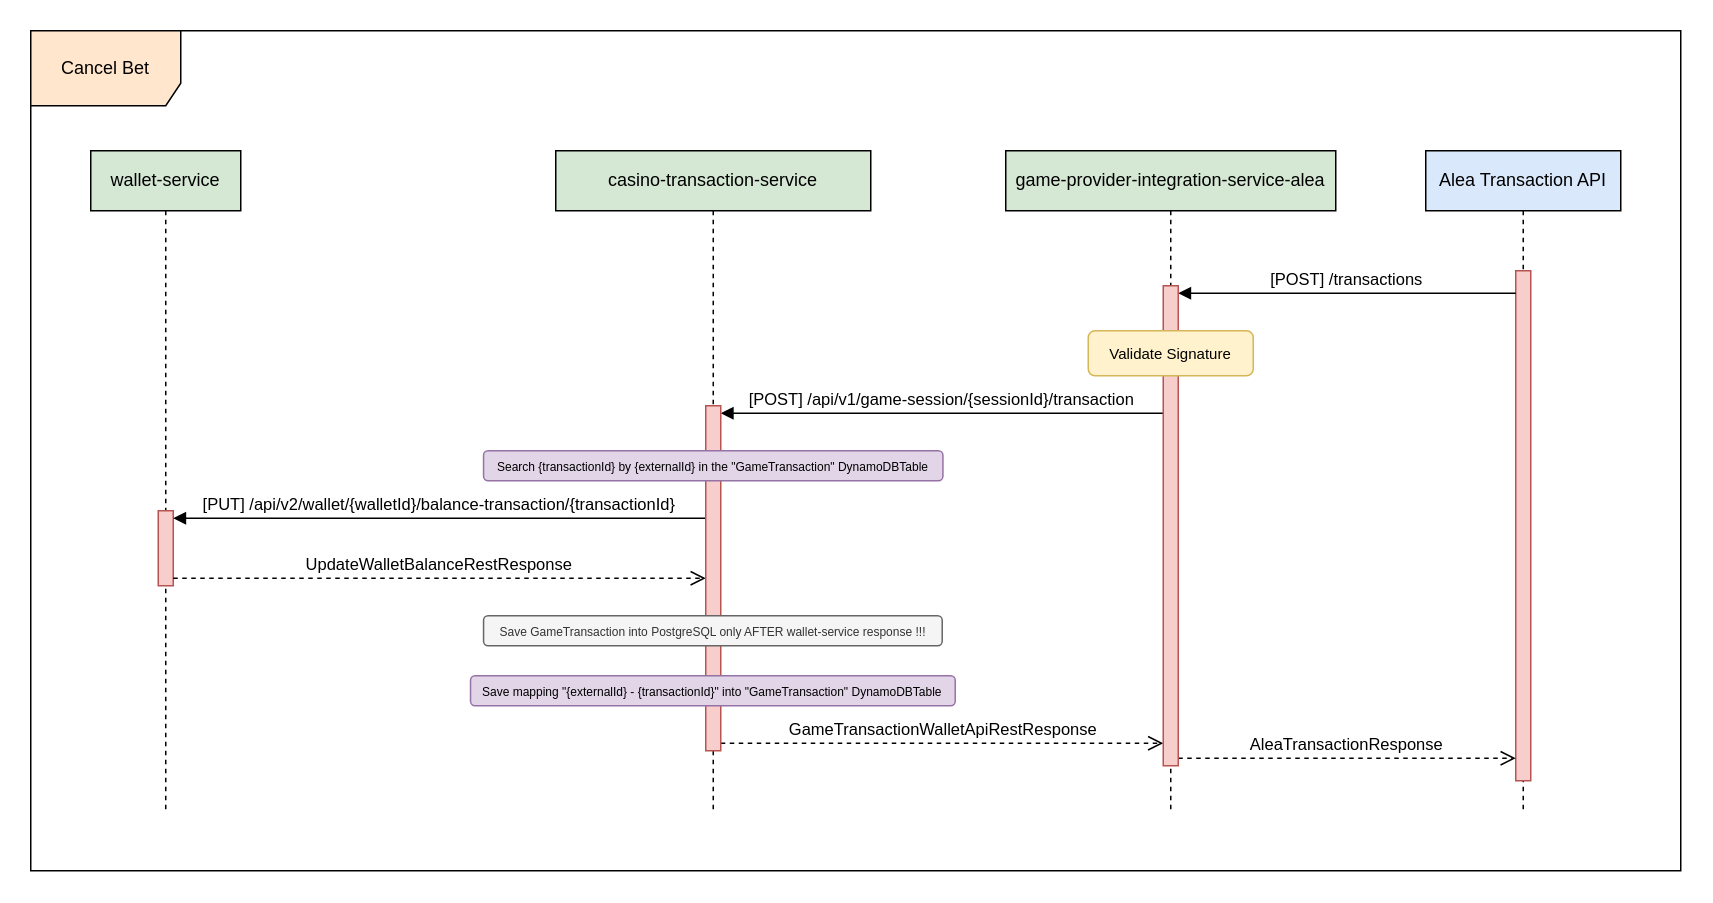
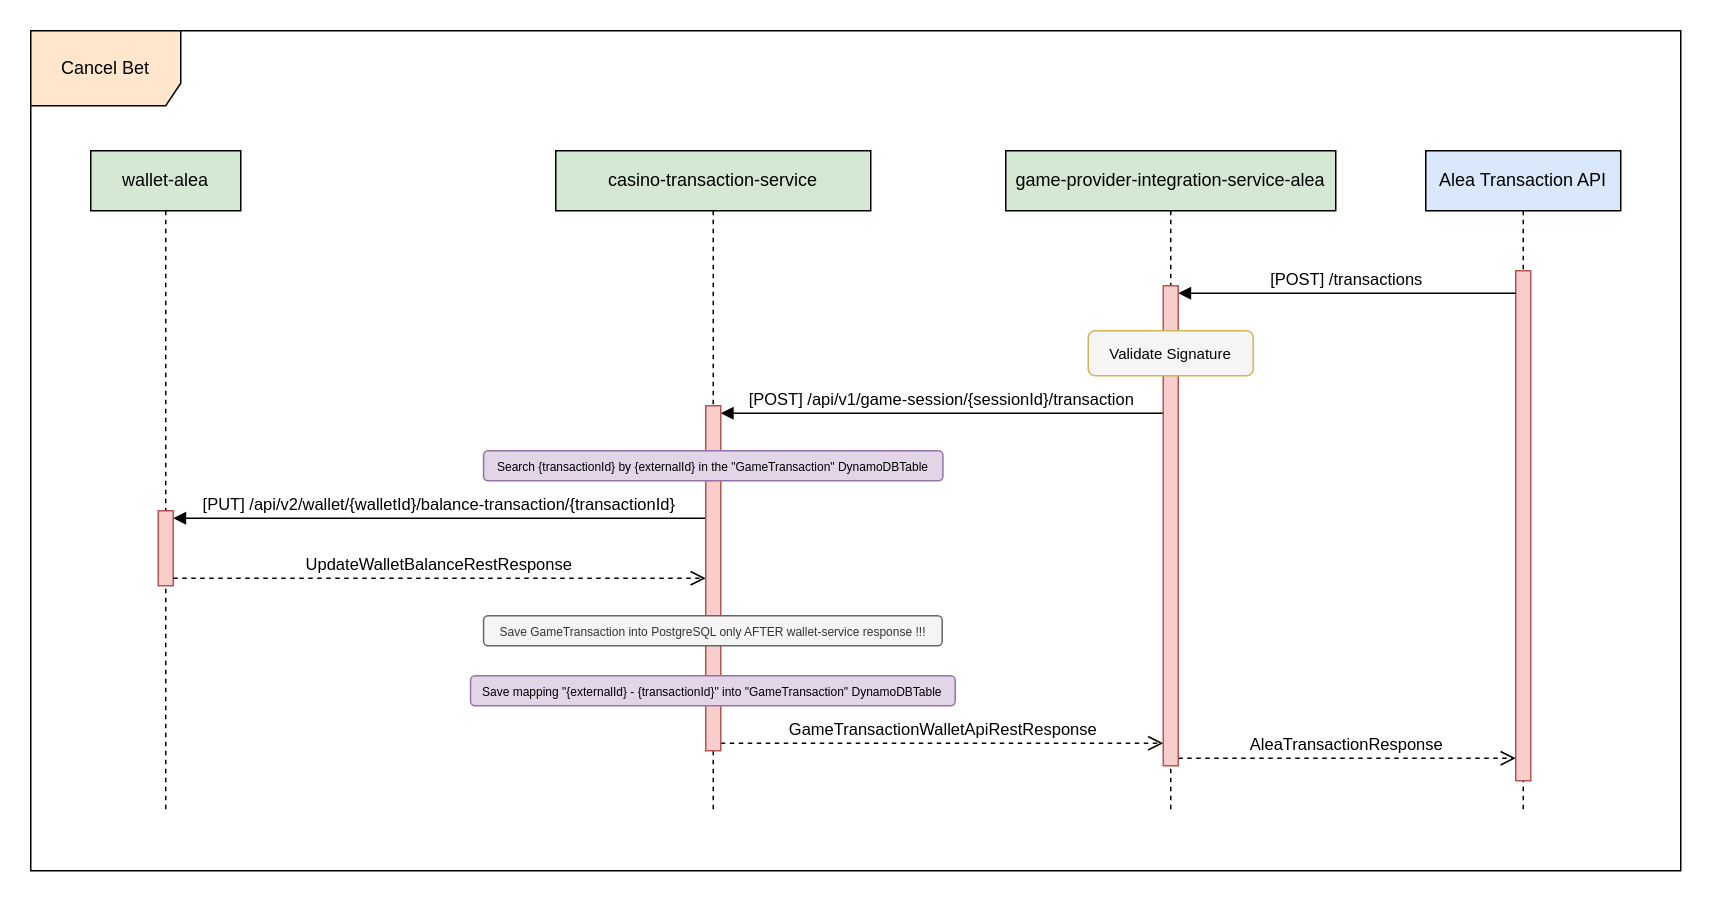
node "wallet-service": label "wallet-service" -> "wallet-alea"
node "Validate Signature": fillcolor #fff2cc -> #f5f5f5
